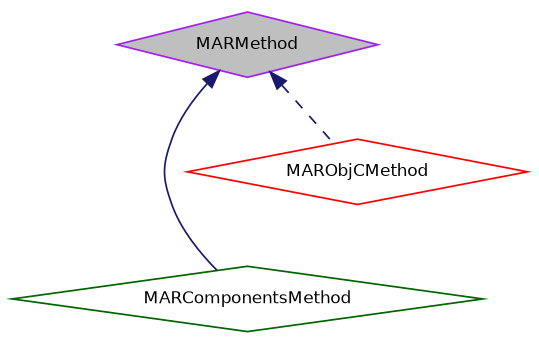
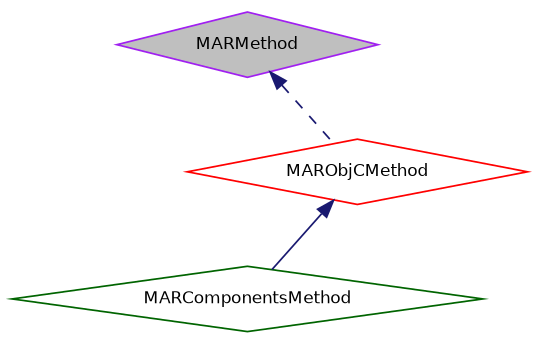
edge "MARComponentsMethod" -> "MARMethod": now "MARComponentsMethod" -> "MARObjCMethod"
